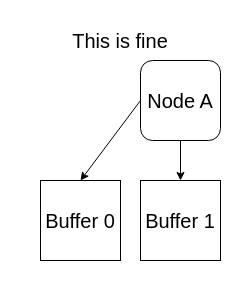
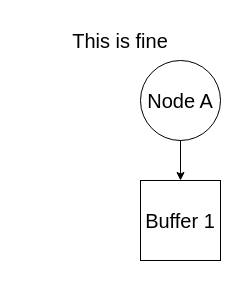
node "Node A": shape rounded rectangle -> ellipse
edge "Node A" -> "Buffer 0": removed
node "Buffer 0": removed
